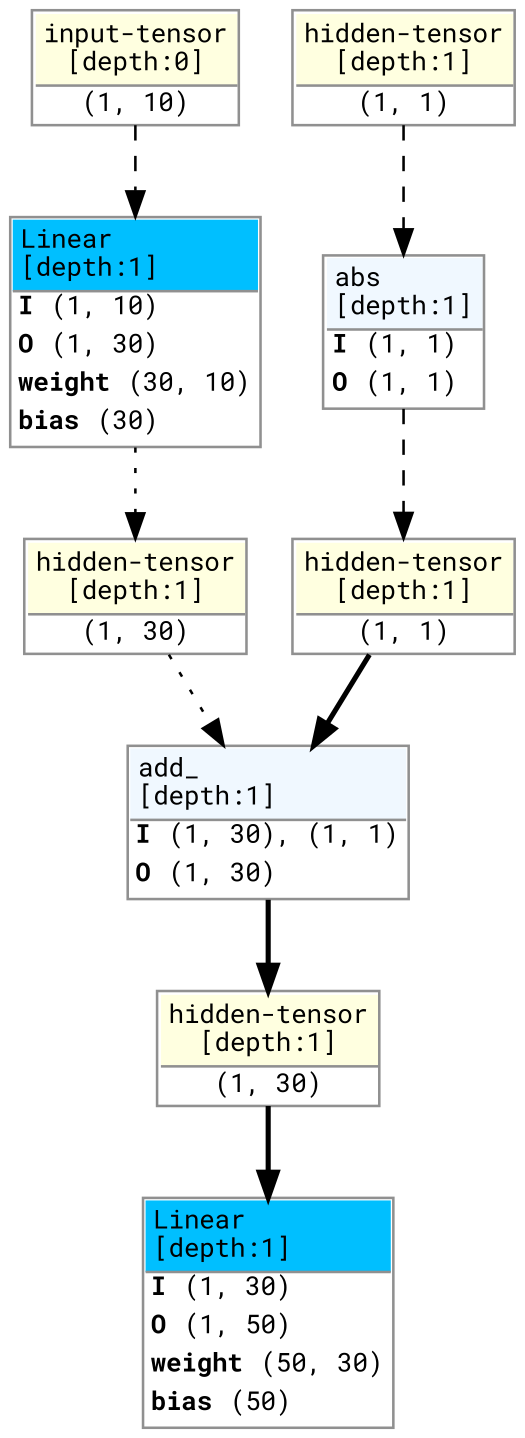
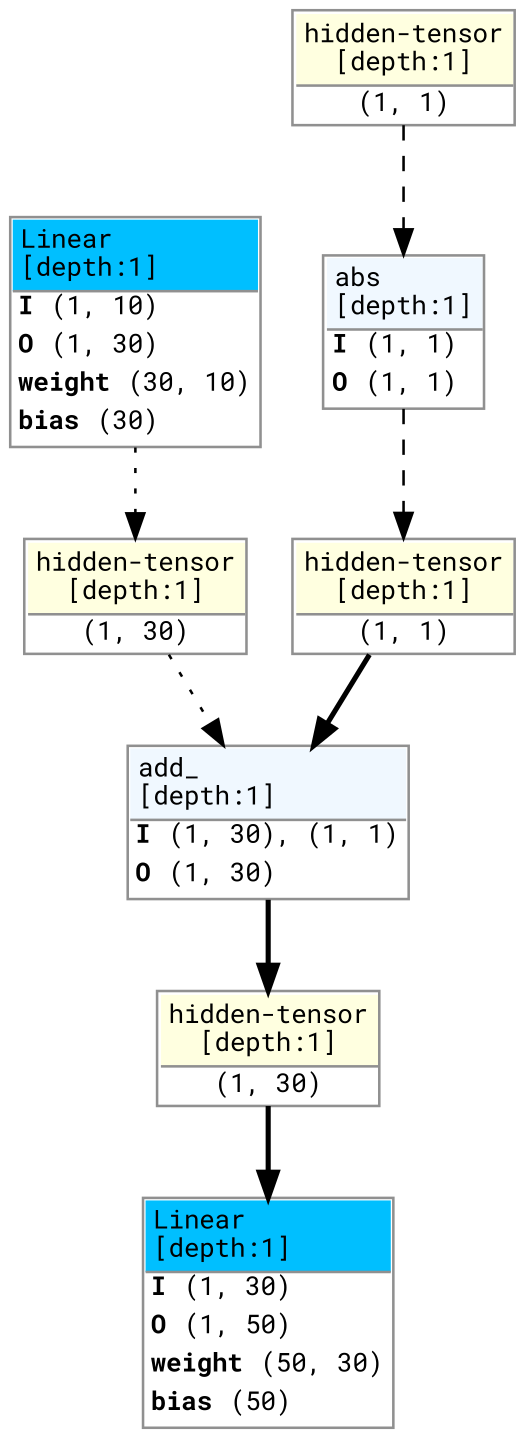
node "input-tensor": removed
